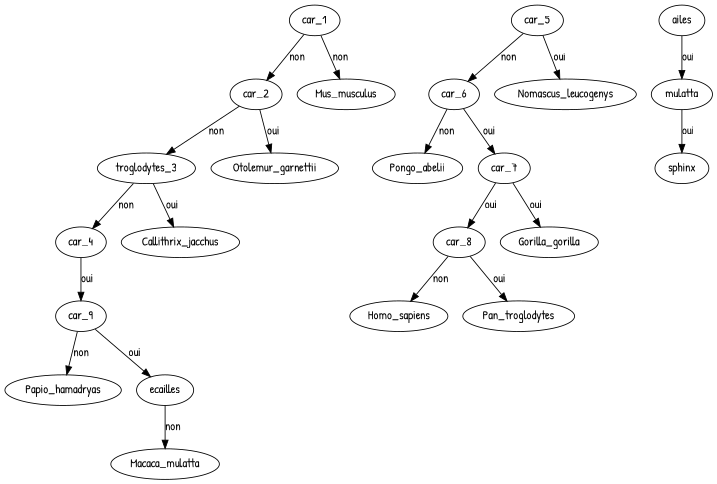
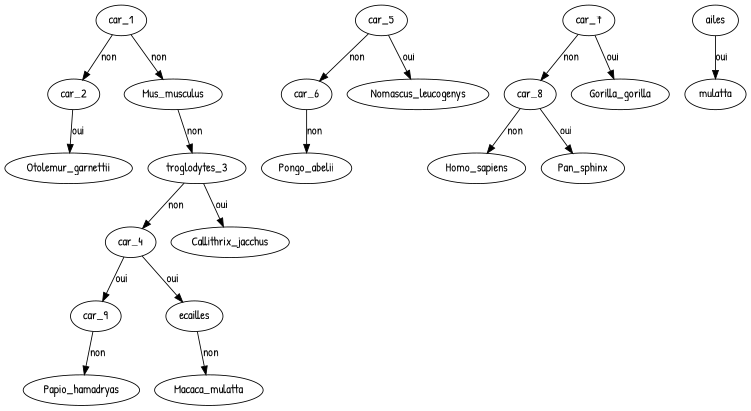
edge "car_2" -> "troglodytes_3": now "Mus_musculus" -> "troglodytes_3"
edge "car_6" -> "car_7": removed, label "oui"
node "sphinx": removed
edge "car_7" -> "car_8": label "oui" -> "non"
node "Pan_troglodytes": label "Pan_troglodytes" -> "Pan_sphinx"
edge "car_9" -> "ecailles": now "car_4" -> "ecailles"
